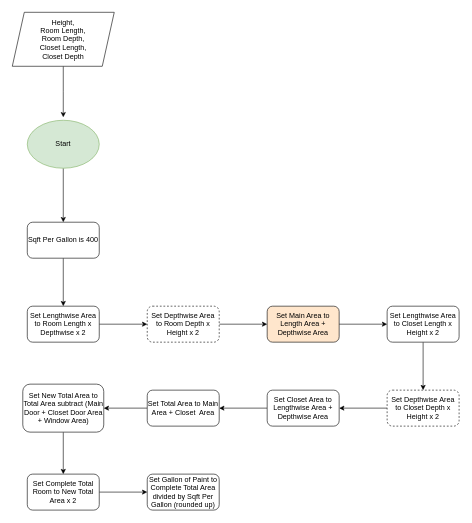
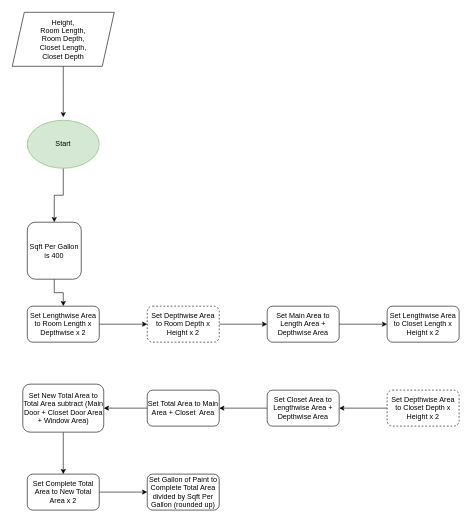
node "Sqft Per Gallon is 400": size 72x36 -> 54x57
node "Set Main Area to Length Area + Depthwise Area": fillcolor #ffe6cc -> #ffffff
edge "Set Lengthwise Area to Closet Length x Height x 2" -> "Set Depthwise Area to Closet Depth x Height x 2": removed
node "Set Complete Total Room to New Total Area x 2": label "Set Complete Total Room to New Total Area x 2" -> "Set Complete Total Area to New Total Area x 2"
